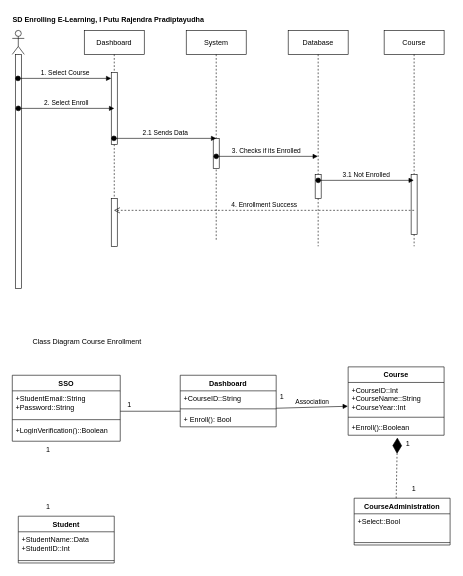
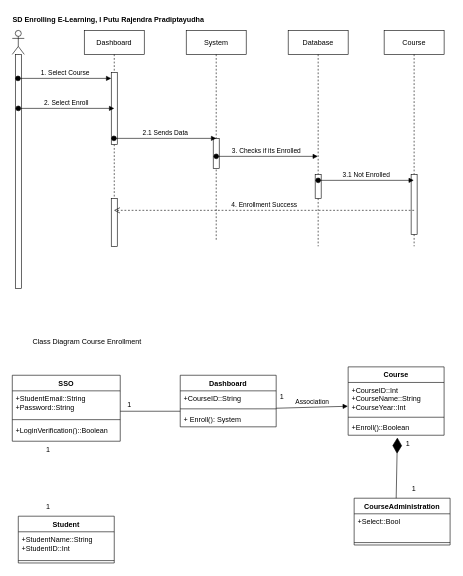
node "+ Enroll(): Bool": label "+ Enroll(): Bool" -> "+ Enroll(): System"
edge "CourseAdministration" -> "+Enroll()::Boolean": style dashed -> solid
node "+StudentName::Data +StudentID::Int": label "+StudentName::Data +StudentID::Int" -> "+StudentName::String +StudentID::Int"
